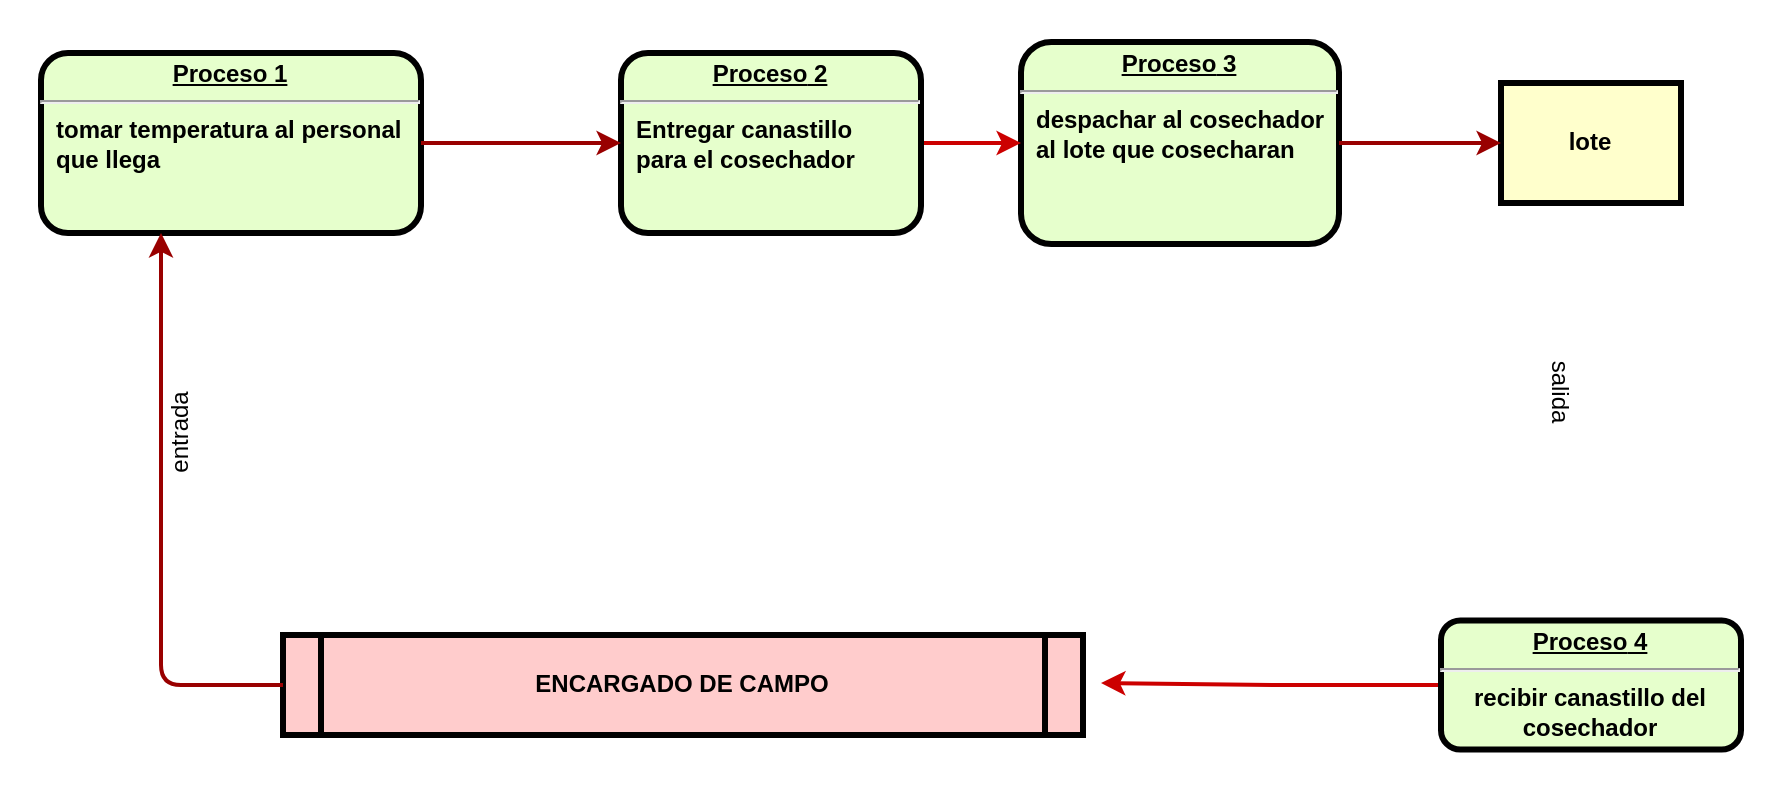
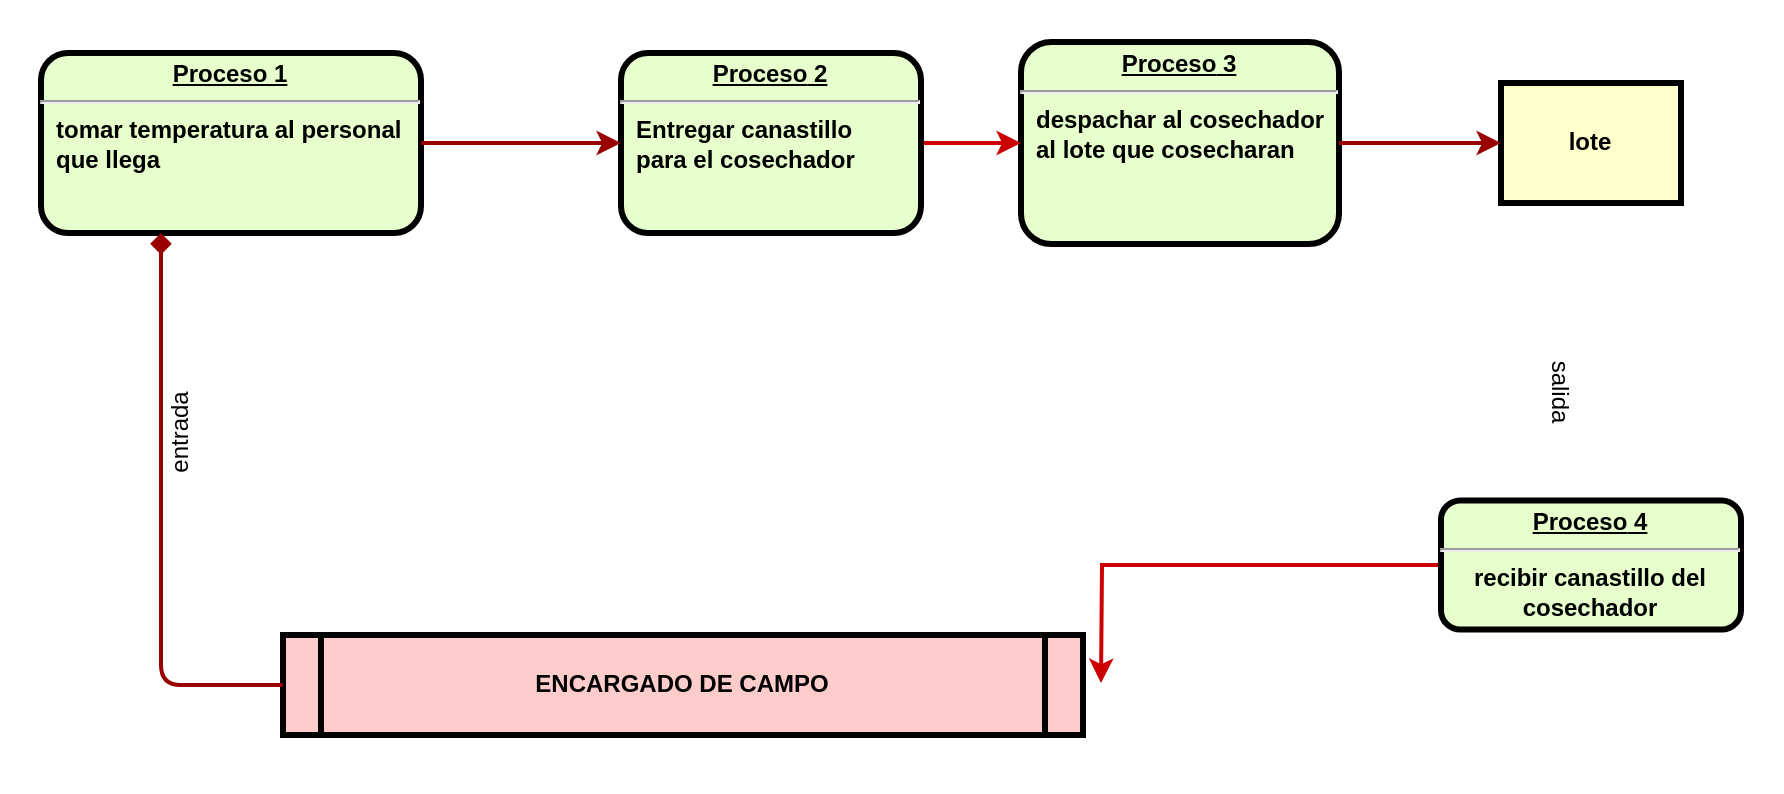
edge "ENCARGADO DE CAMPO" -> "Proceso 1 tomar temperatura al personal que llega": arrowhead classic -> diamond
node "Proceso 4 recibir canastillo del cosechador": moved (1591, 685) -> (1591, 565)
